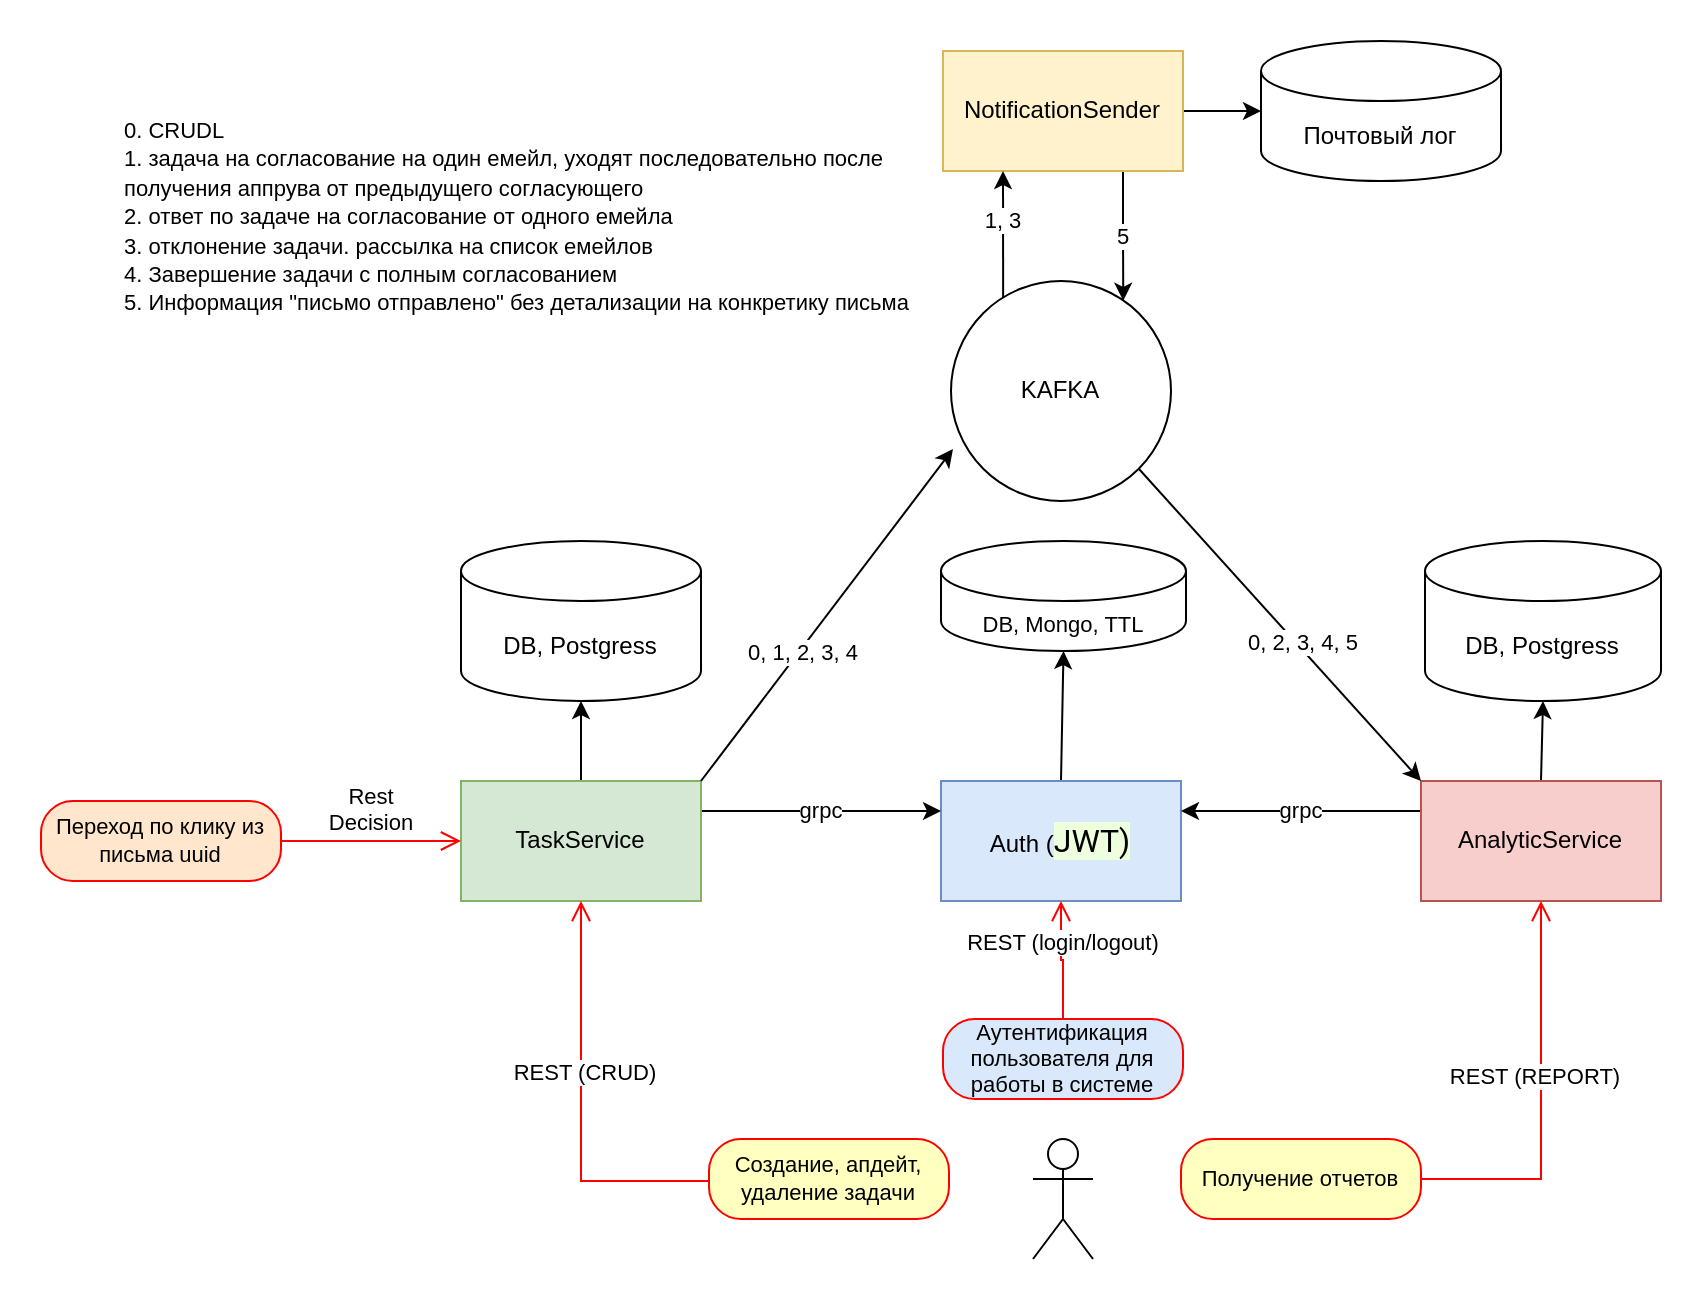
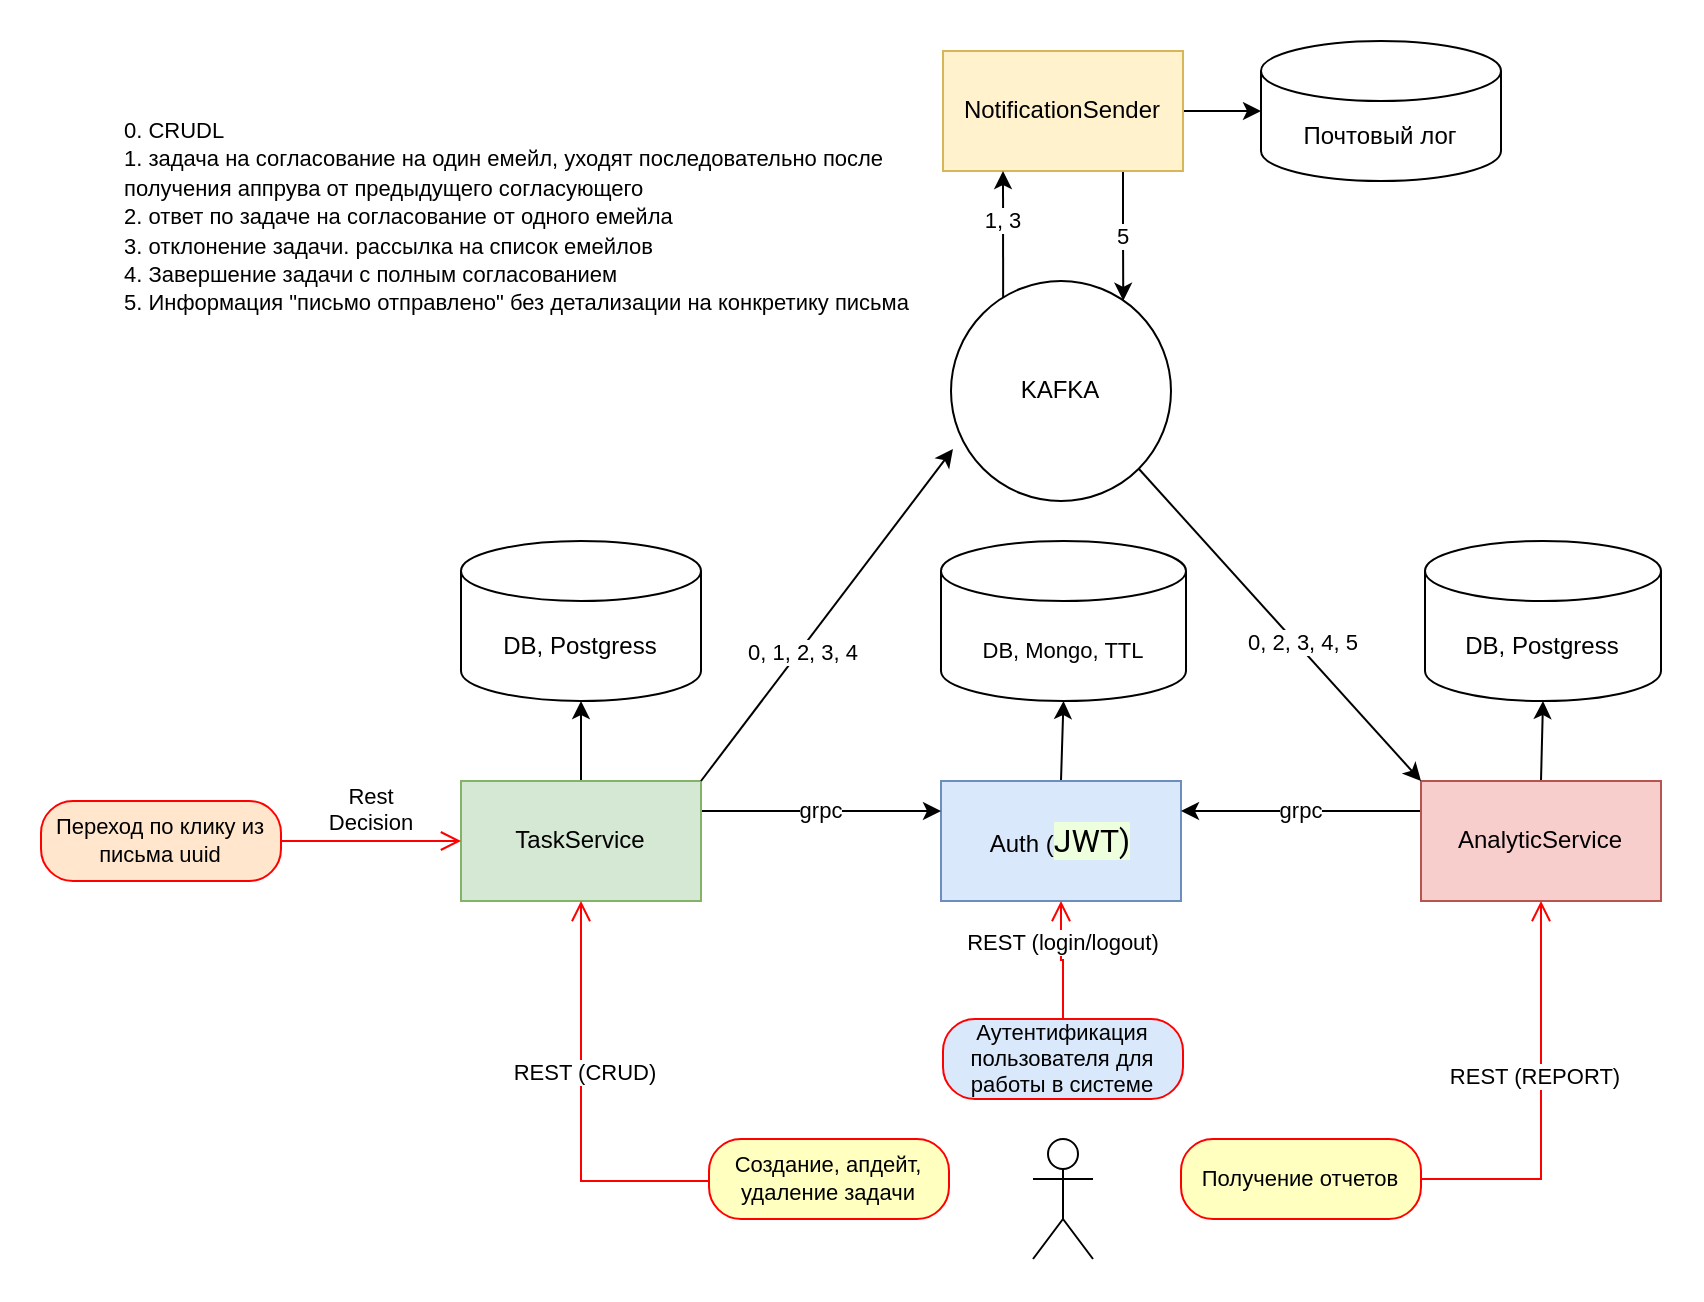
node "DB, Mongo, TTL": size 245x110 -> 245x160
